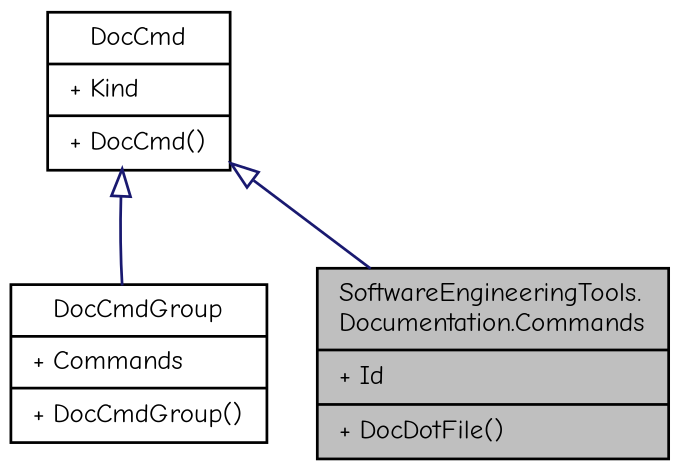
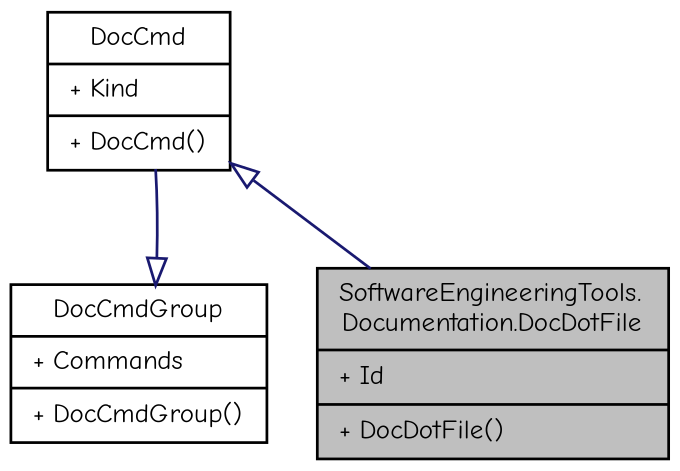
edge "DocCmdGroup" -> "DocCmd": reversed
node "SoftwareEngineeringTools.": text "Documentation.Commands" -> "Documentation.DocDotFile"
